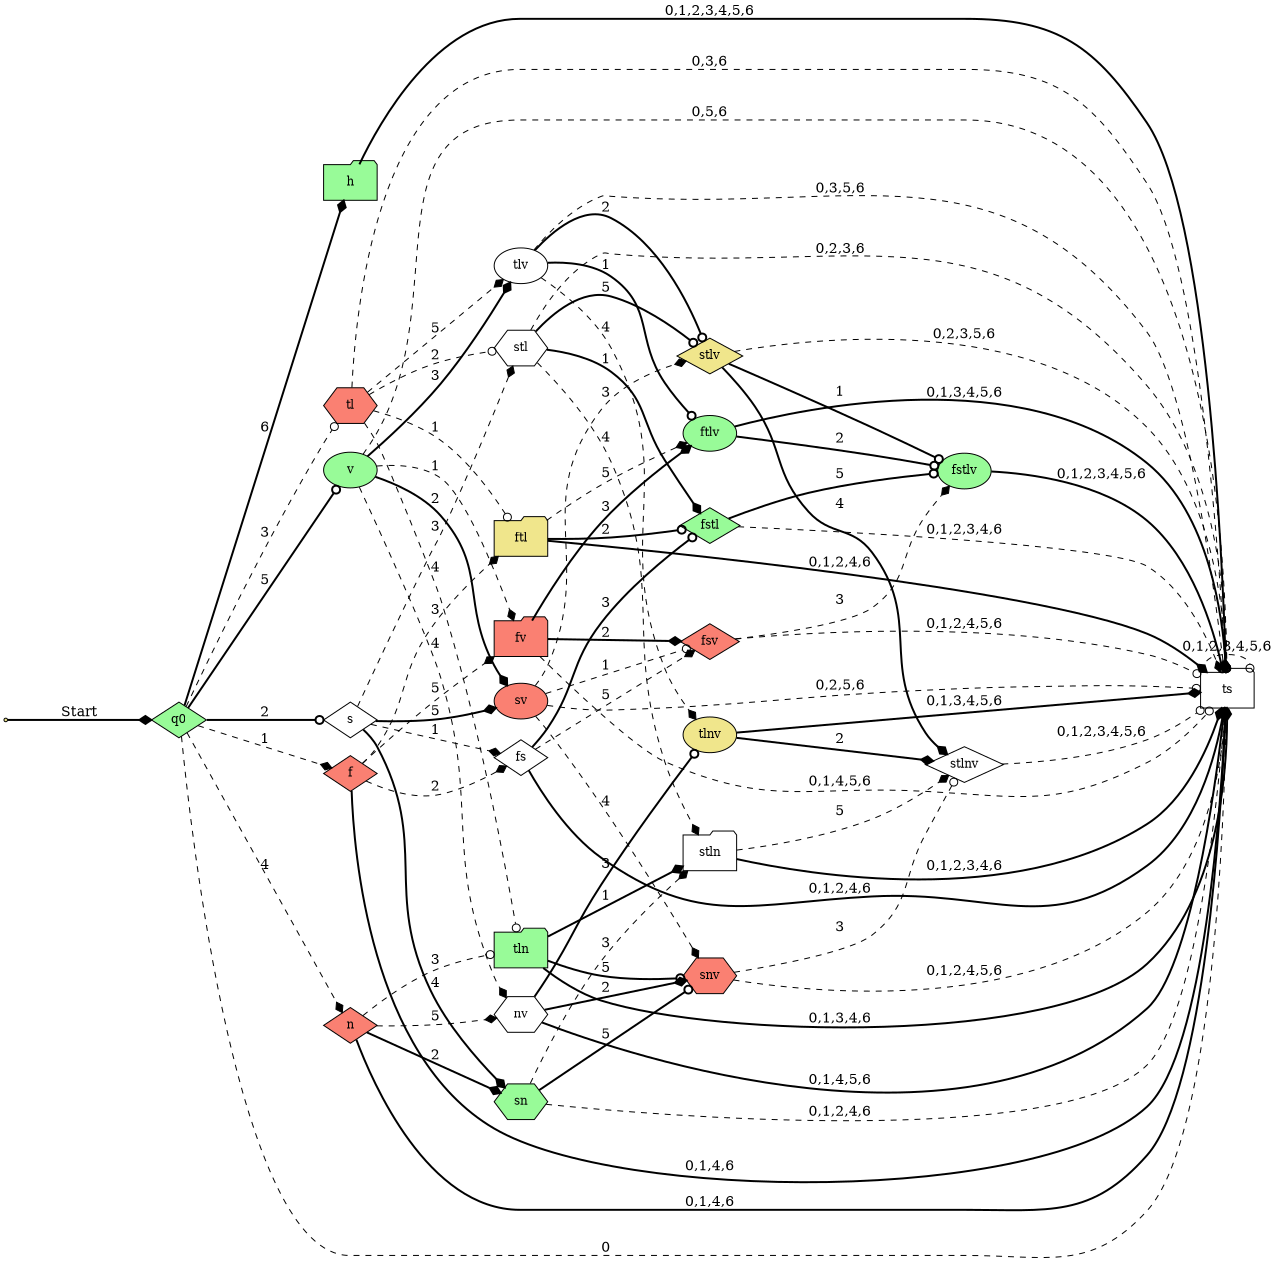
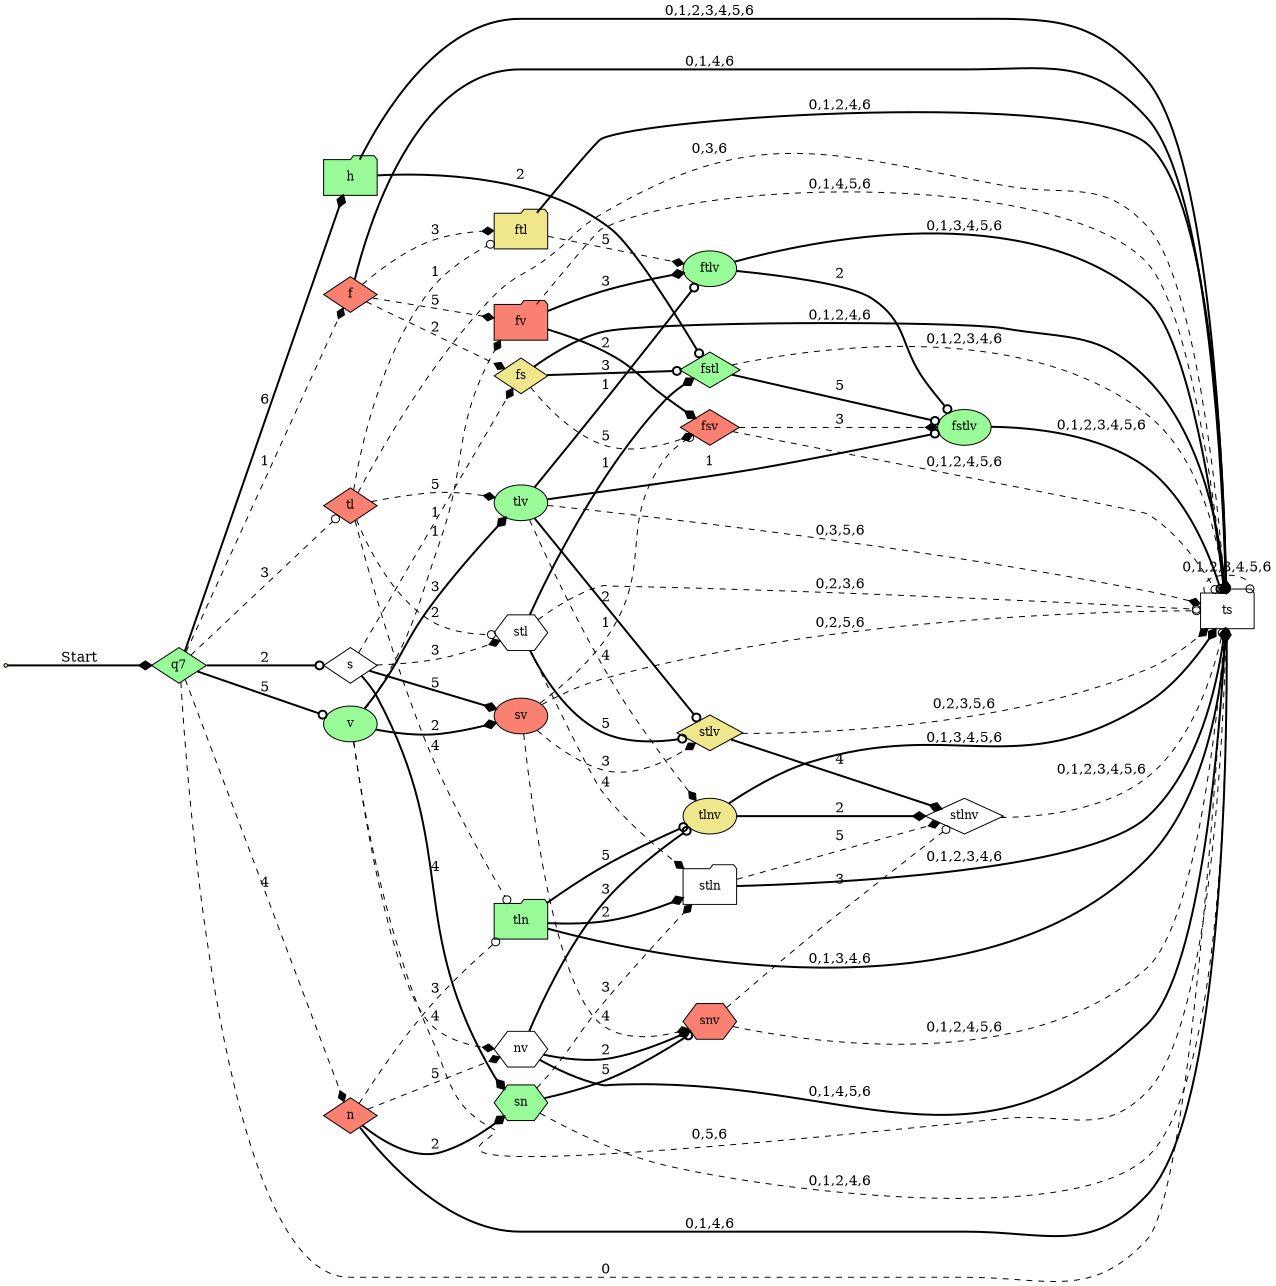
node "tlv": fillcolor white -> palegreen
node "tl": shape hexagon -> diamond
edge "stlv" -> "fstlv": now "tlv" -> "fstlv"
edge "ftl" -> "fstl": now "h" -> "fstl"
node "q0": label "q0" -> "q7"
node "fs": fillcolor white -> khaki
edge "tln" -> "stln": label "1" -> "2"
edge "tln" -> "snv": now "tln" -> "tlnv"
